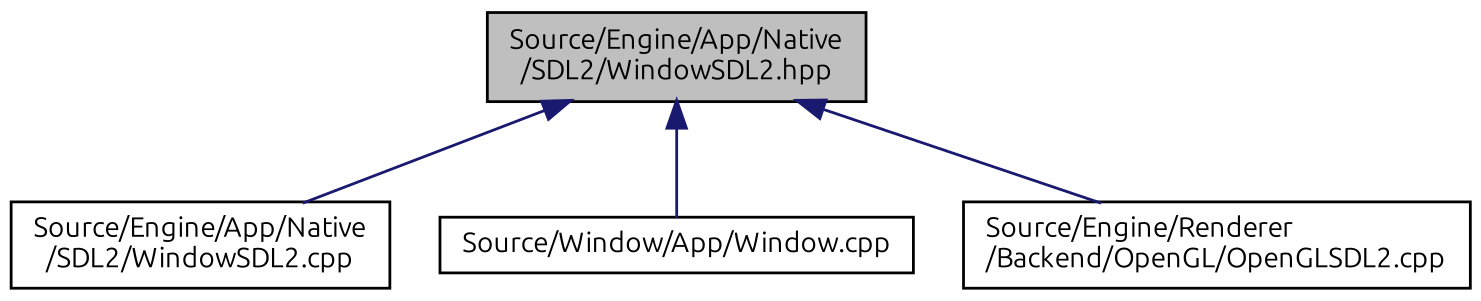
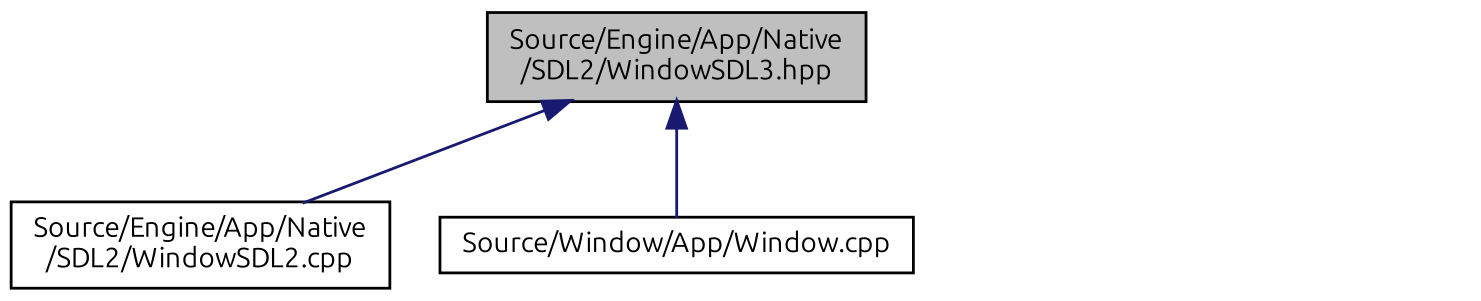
node "Source/Engine/App/Native /SDL2/WindowSDL2.hpp": label "Source/Engine/App/Native /SDL2/WindowSDL2.hpp" -> "Source/Engine/App/Native /SDL2/WindowSDL3.hpp"
node "Source/Engine/Renderer /Backend/OpenGL/OpenGLSDL2.cpp": removed
